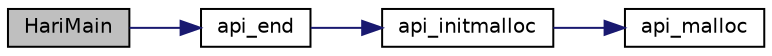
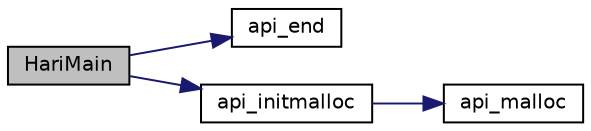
edge "api_end" -> "api_initmalloc": now "HariMain" -> "api_initmalloc"
